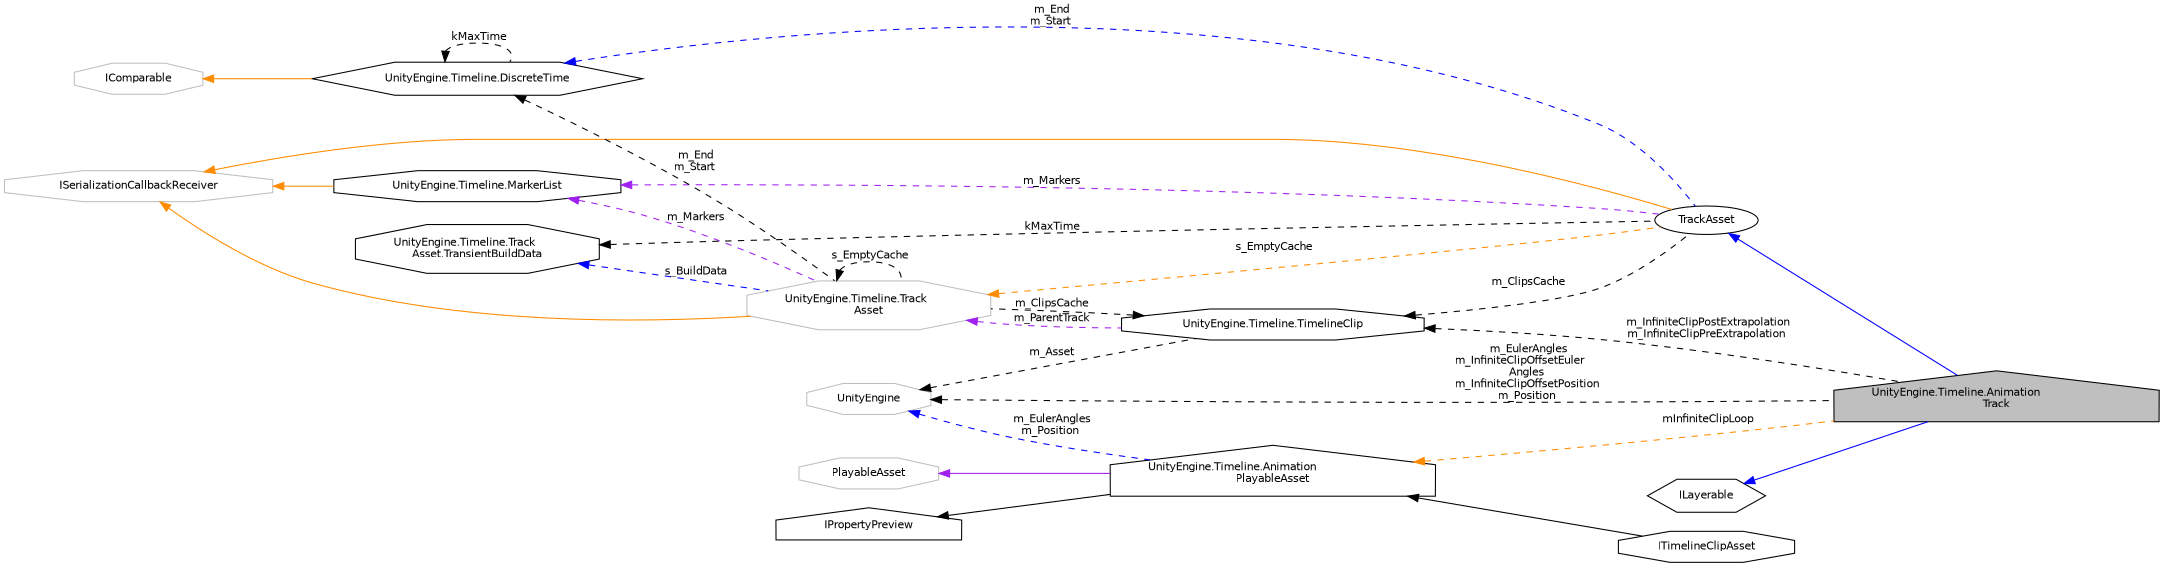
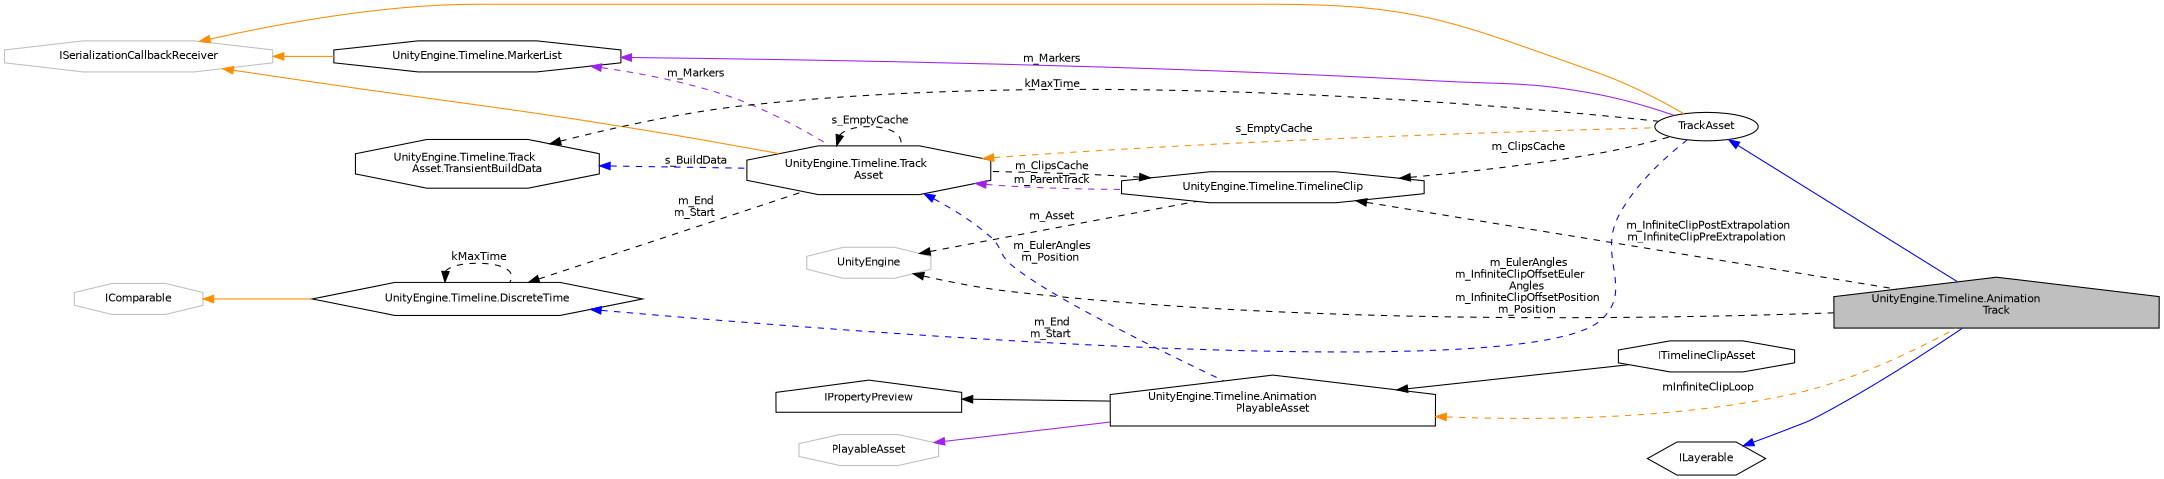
edge "TrackAsset" -> "UnityEngine.Timeline.MarkerList": style dashed -> solid
node "UnityEngine.Timeline.Track Asset": color grey75 -> black
edge "UnityEngine.Timeline.Animation PlayableAsset" -> "UnityEngine": now "UnityEngine.Timeline.Animation PlayableAsset" -> "UnityEngine.Timeline.Track Asset"
